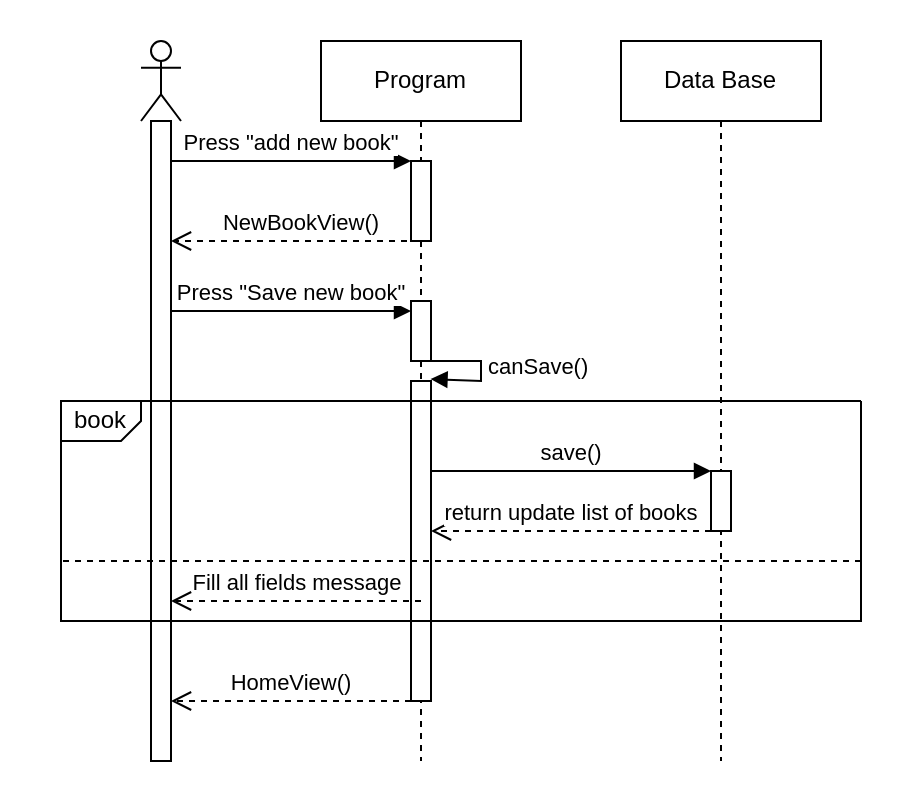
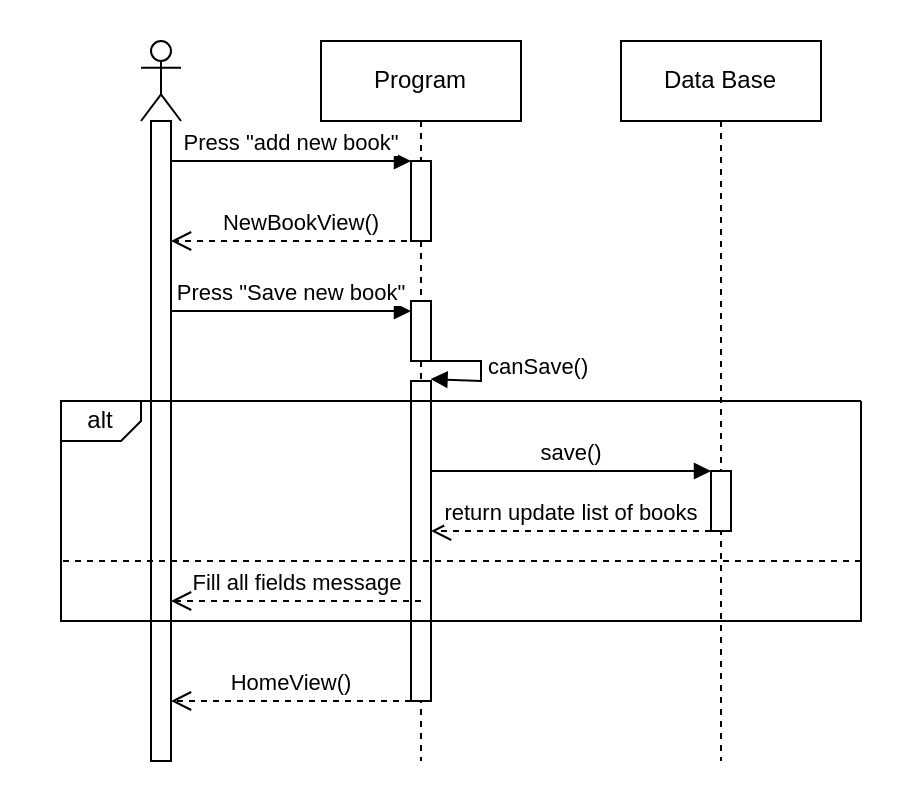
node "book": label "book" -> "alt"
